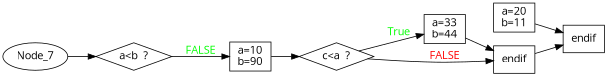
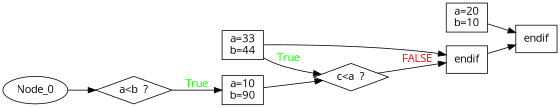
node "a=20 b=11": label "a=20 b=11" -> "a=20 b=10"
edge "c<a  ?" -> "a=33 b=44": reversed
edge "a<b  ?" -> "a=10 b=90": label "FALSE" -> "True"
node "Node_7": label "Node_7" -> "Node_0"
